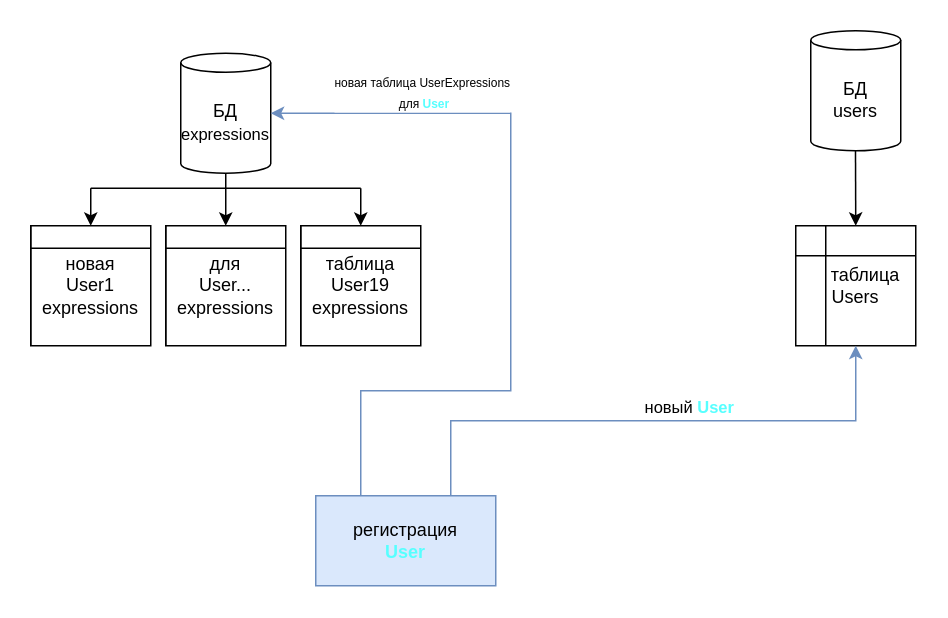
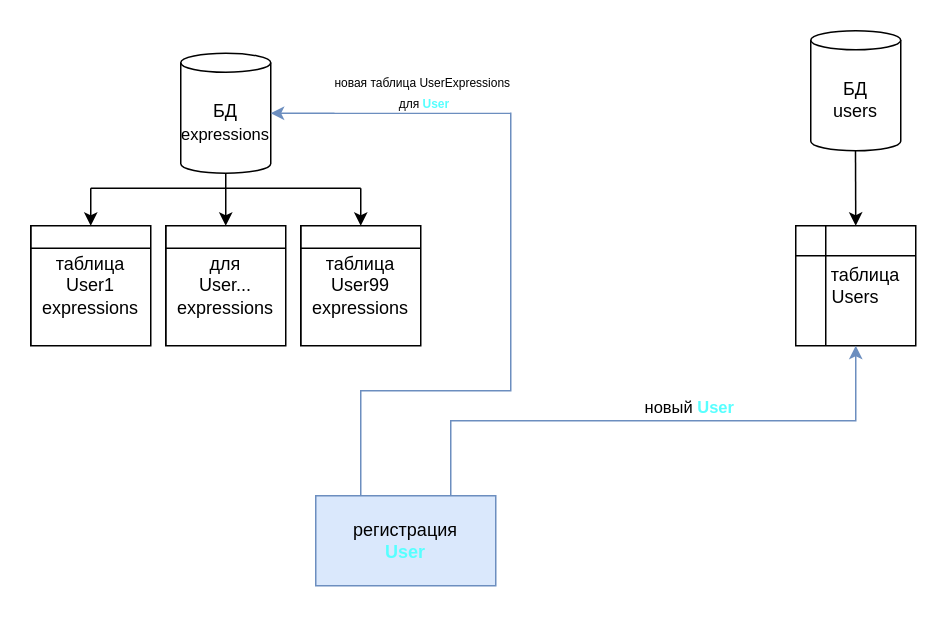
node "новая User1 expressions": label "новая User1 expressions" -> "таблица User1 expressions"
node "таблица User19 expressions": label "таблица User19 expressions" -> "таблица User99 expressions"
